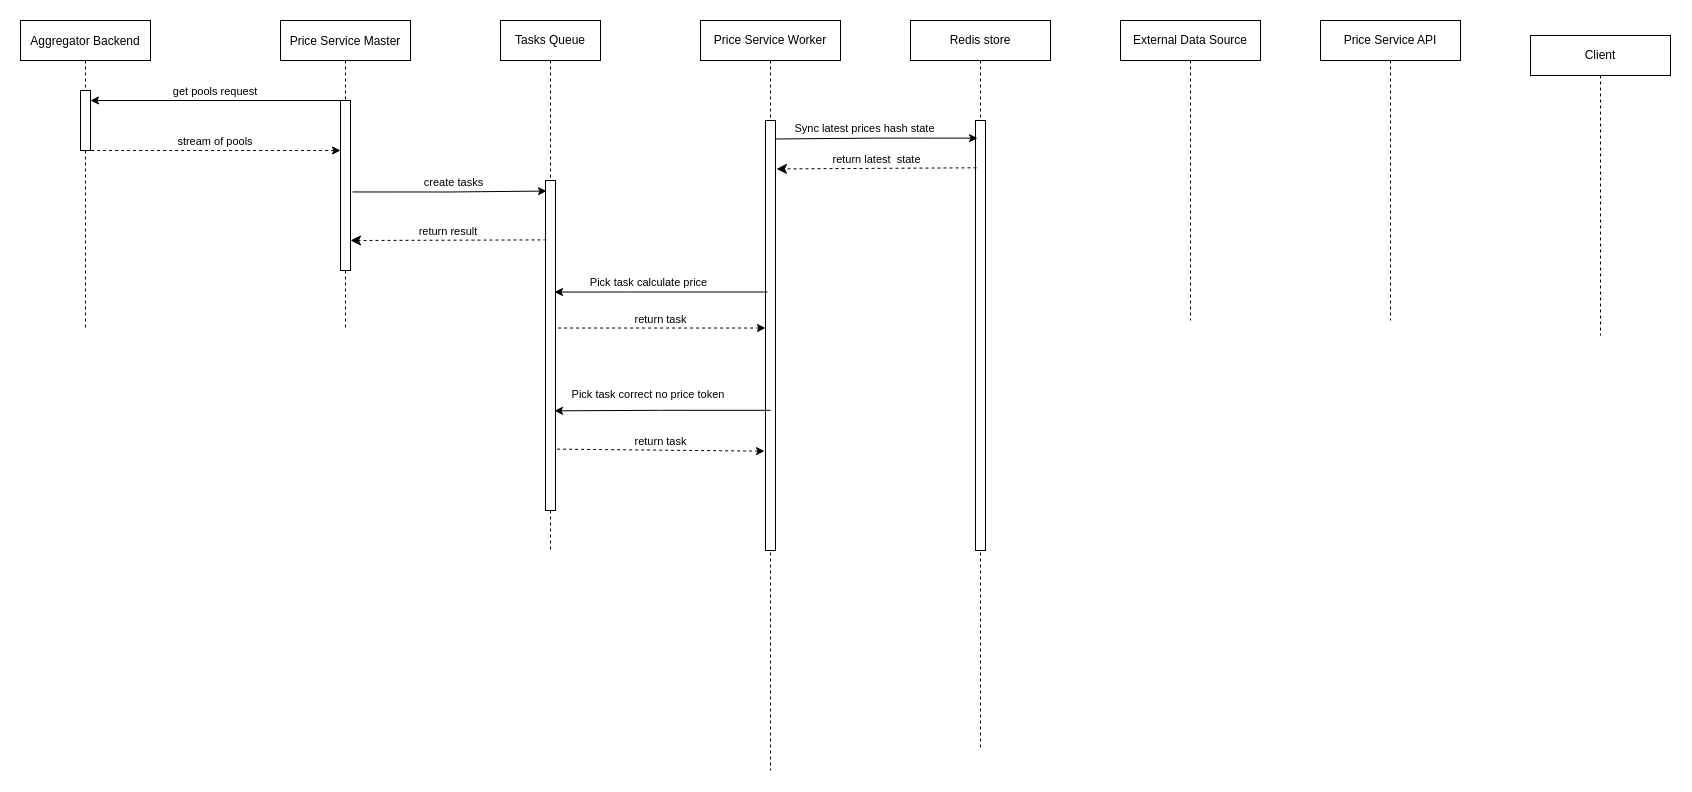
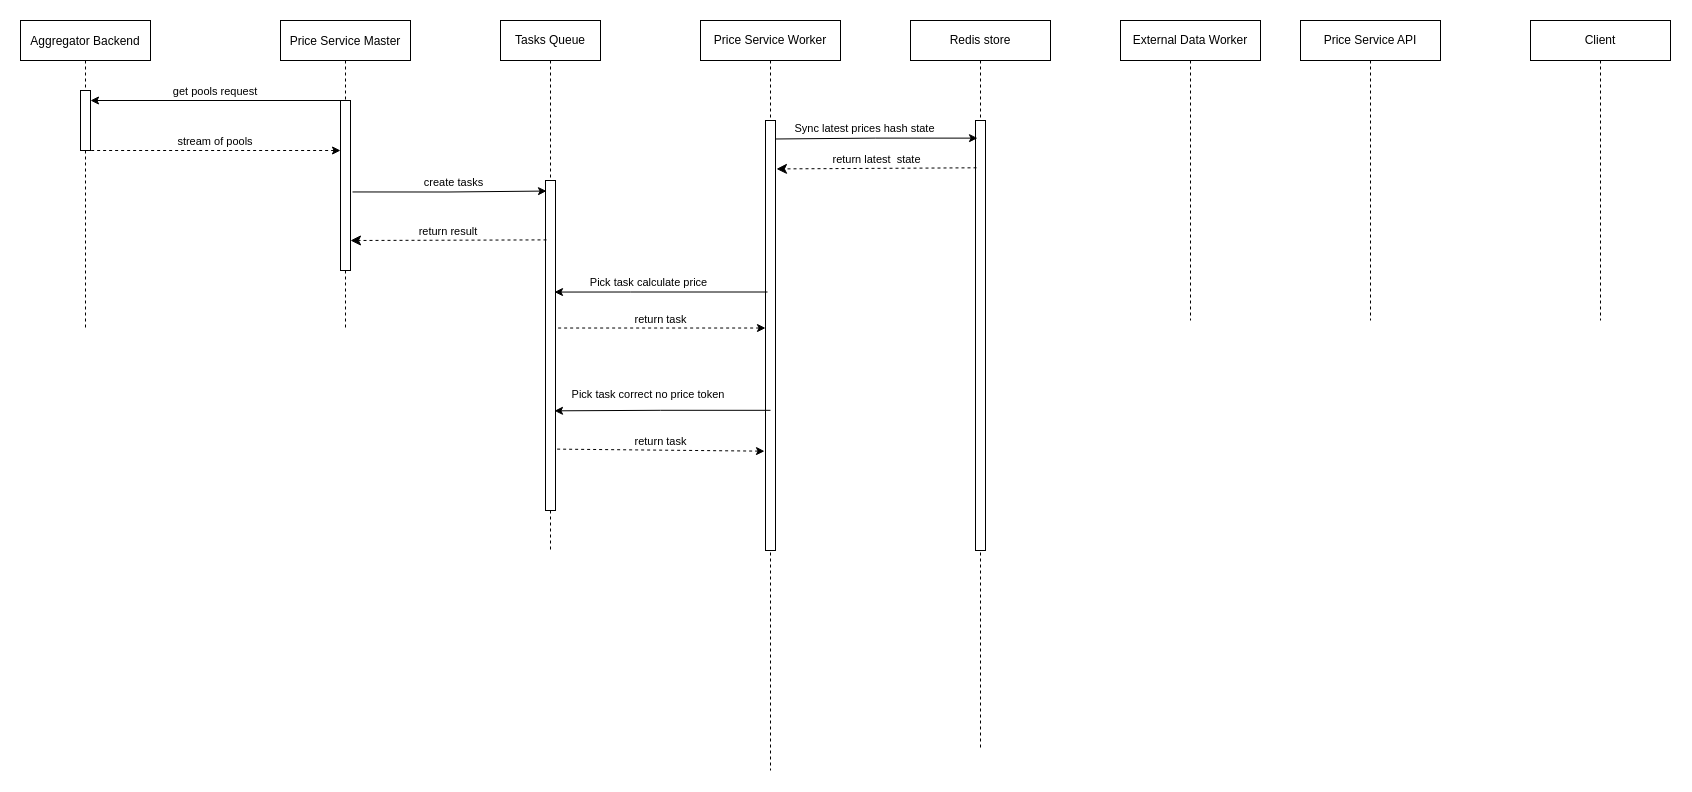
node "External Data Source": label "External Data Source" -> "External Data Worker"
node "Price Service API": moved (1391, 171) -> (1371, 171)
node "Client": moved (1601, 186) -> (1601, 171)
